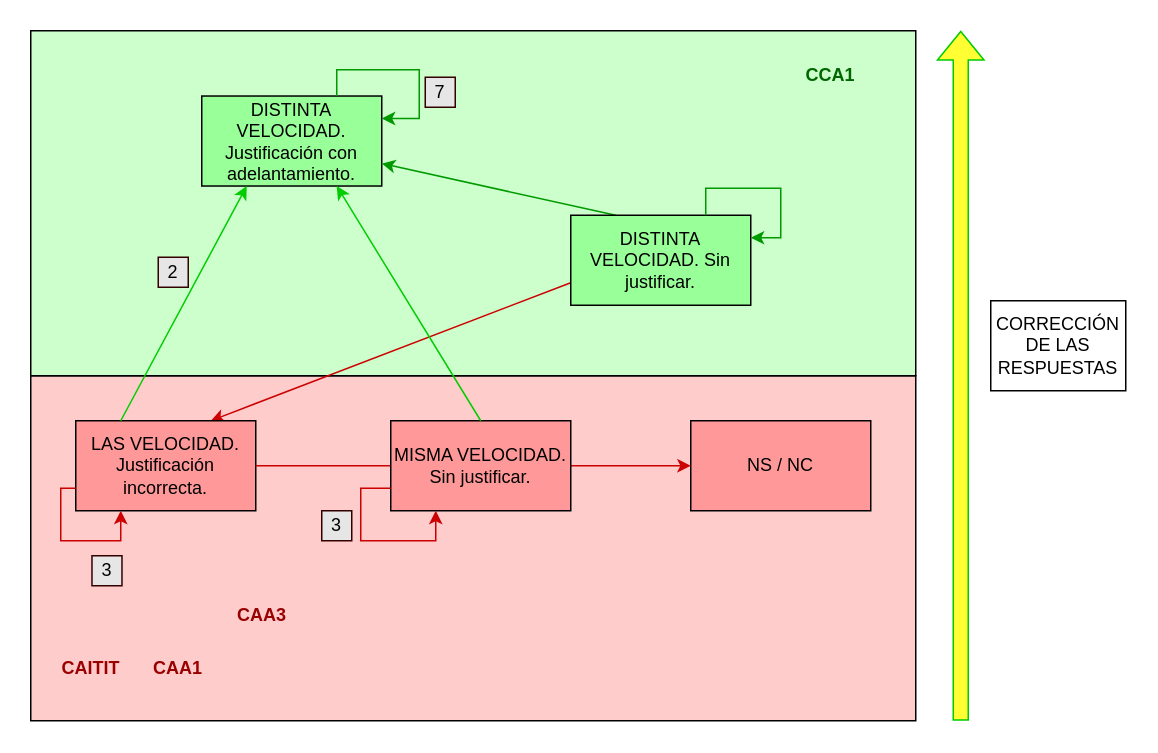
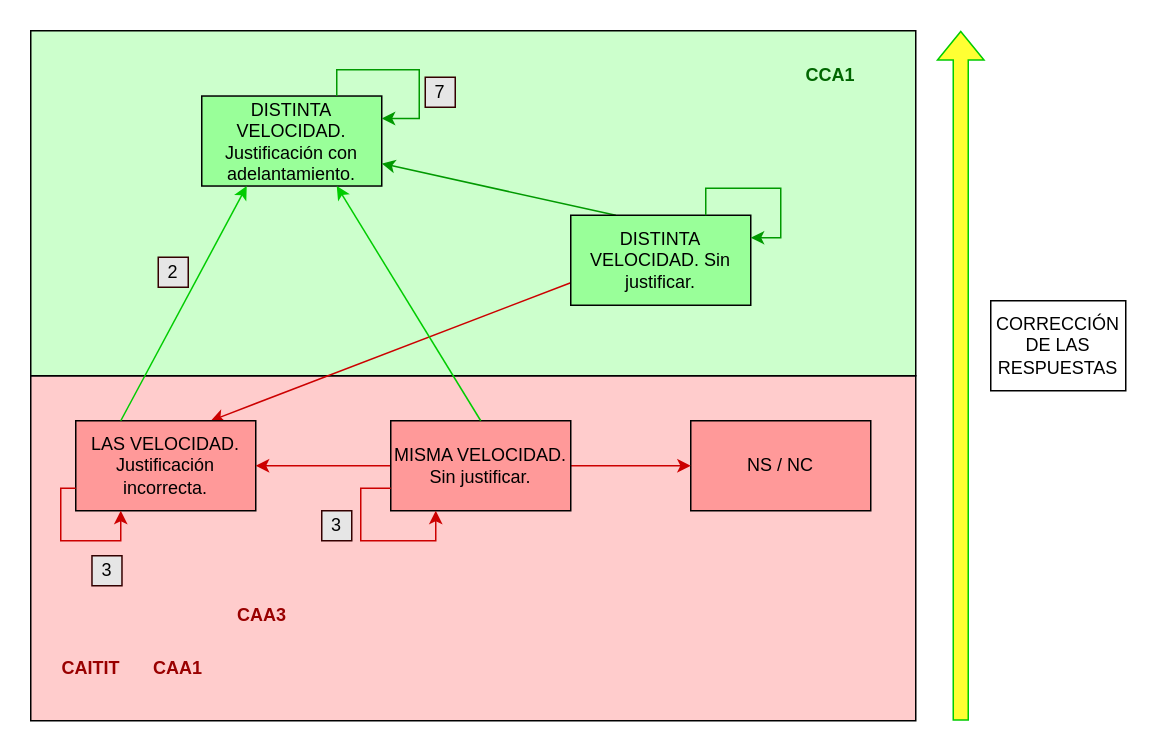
edge "LAS VELOCIDAD. Justificación incorrecta." -- "MISMA VELOCIDAD. Sin justificar.": arrowhead none -> classic
